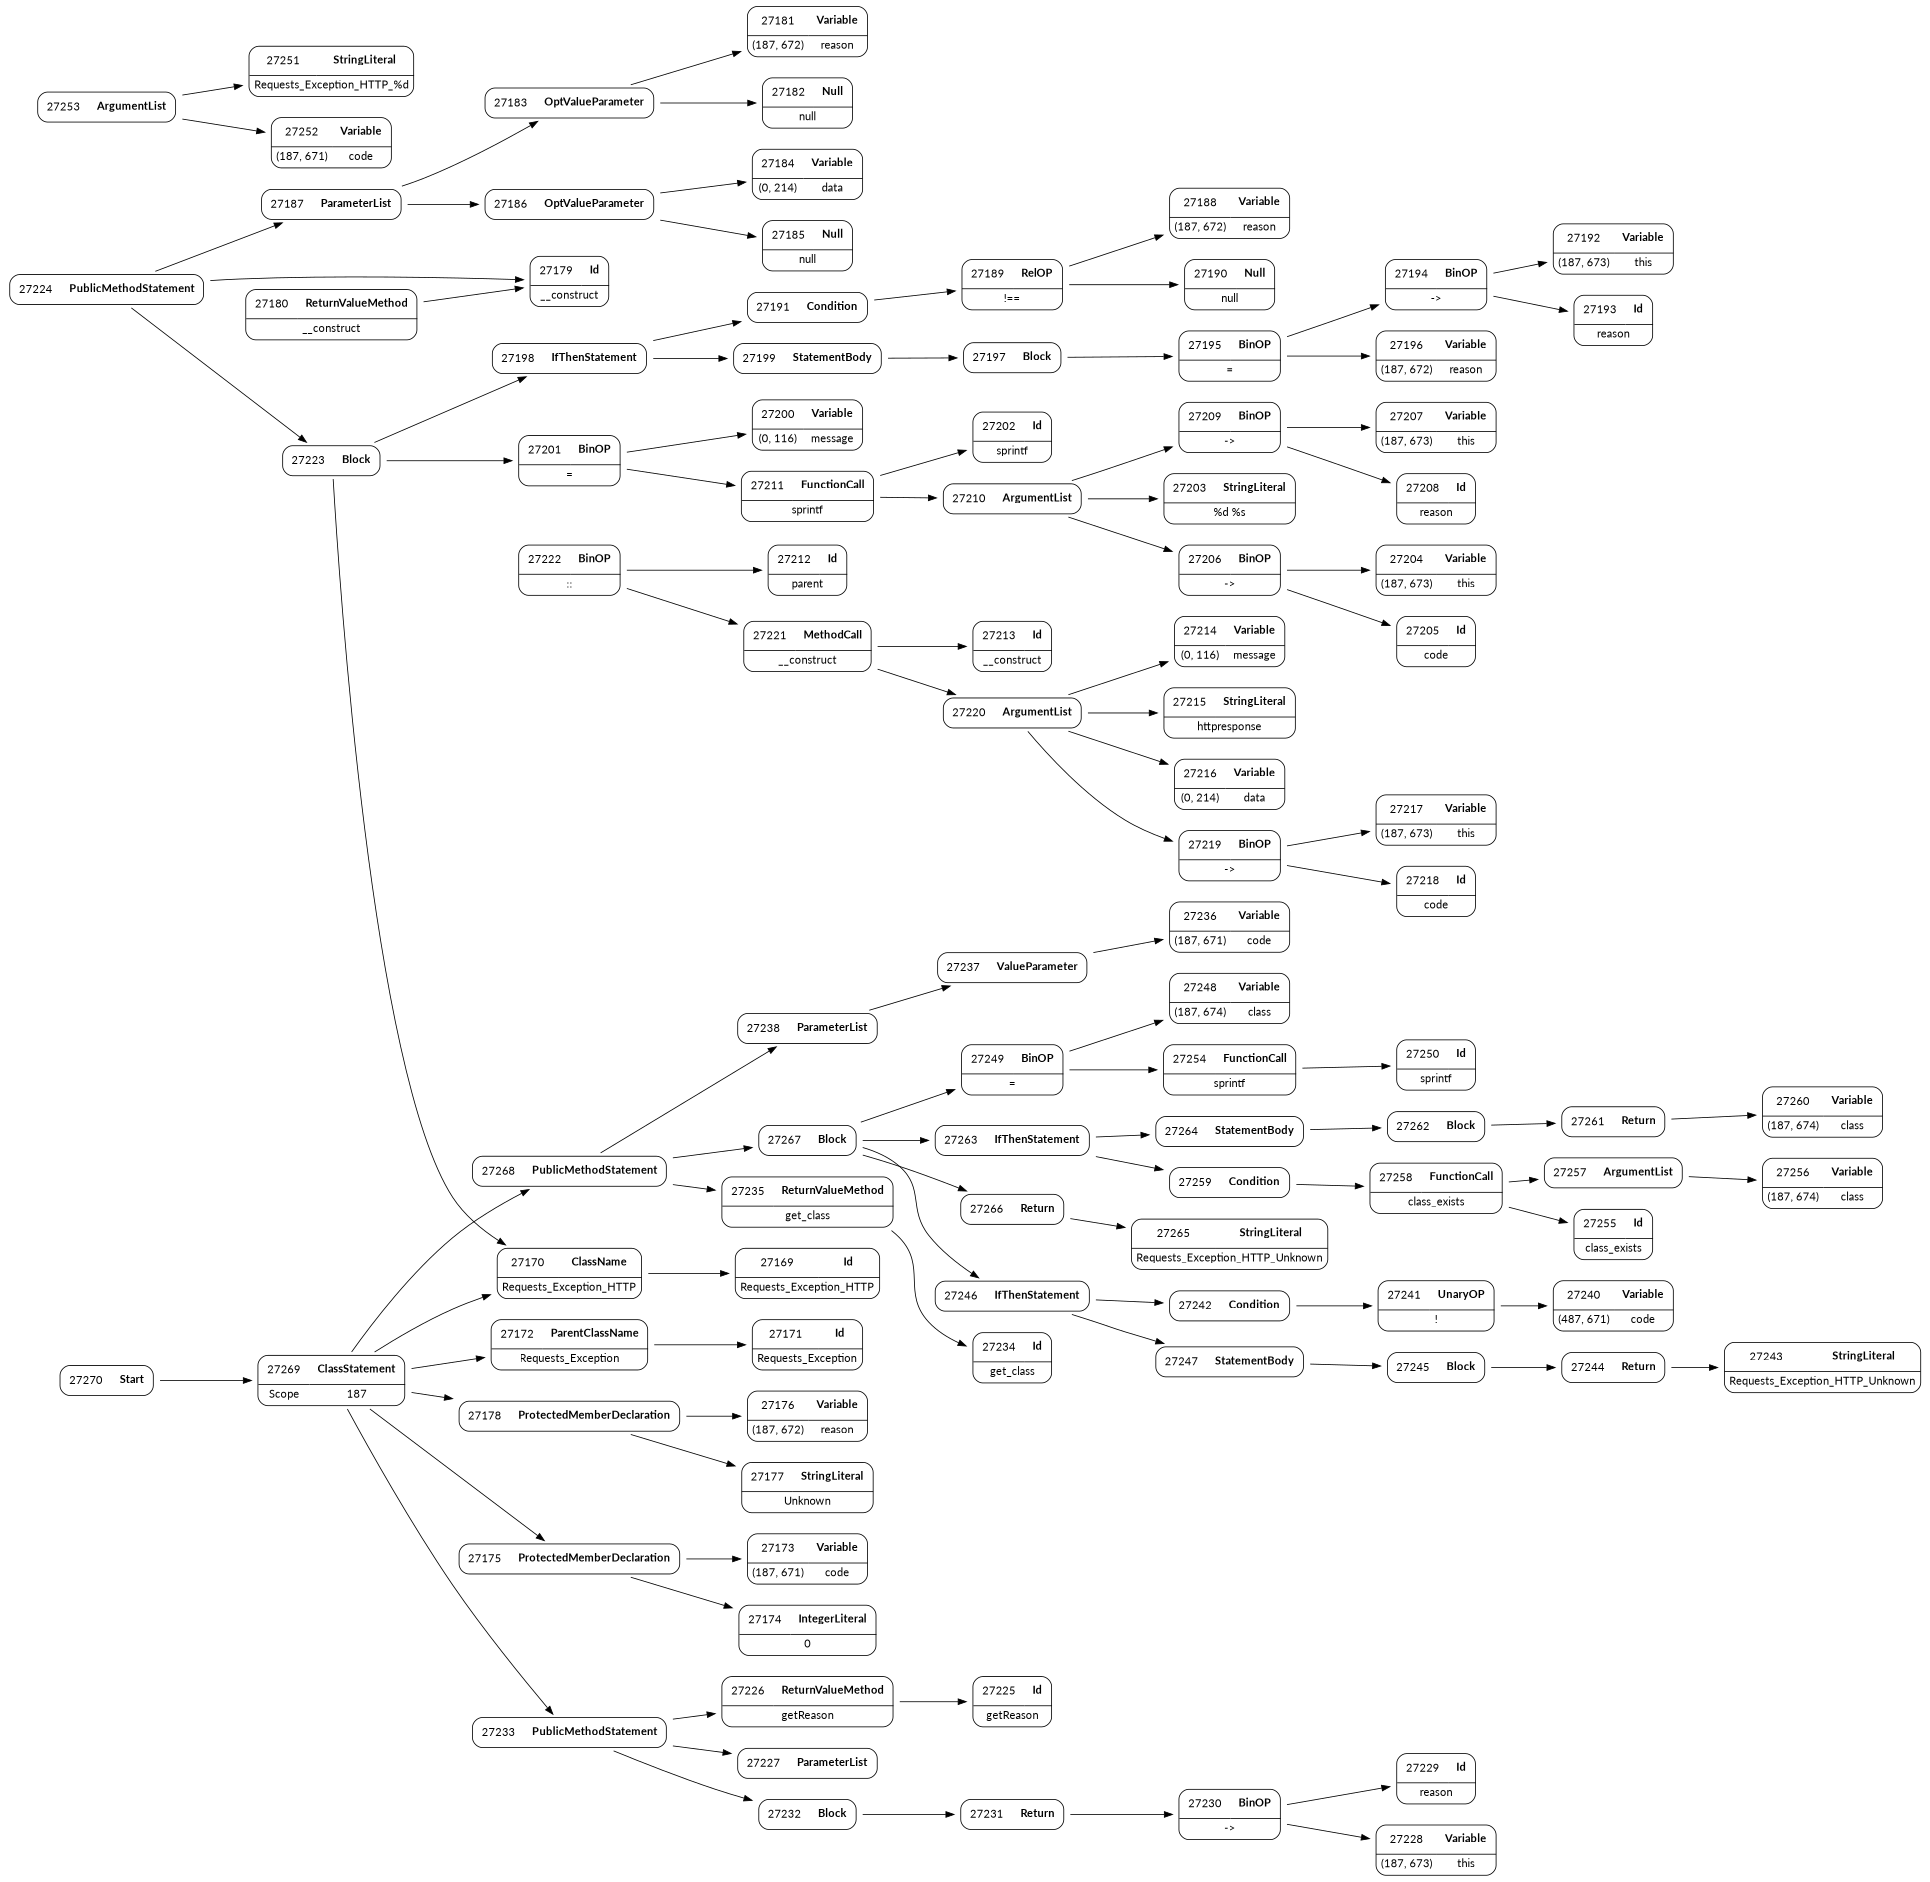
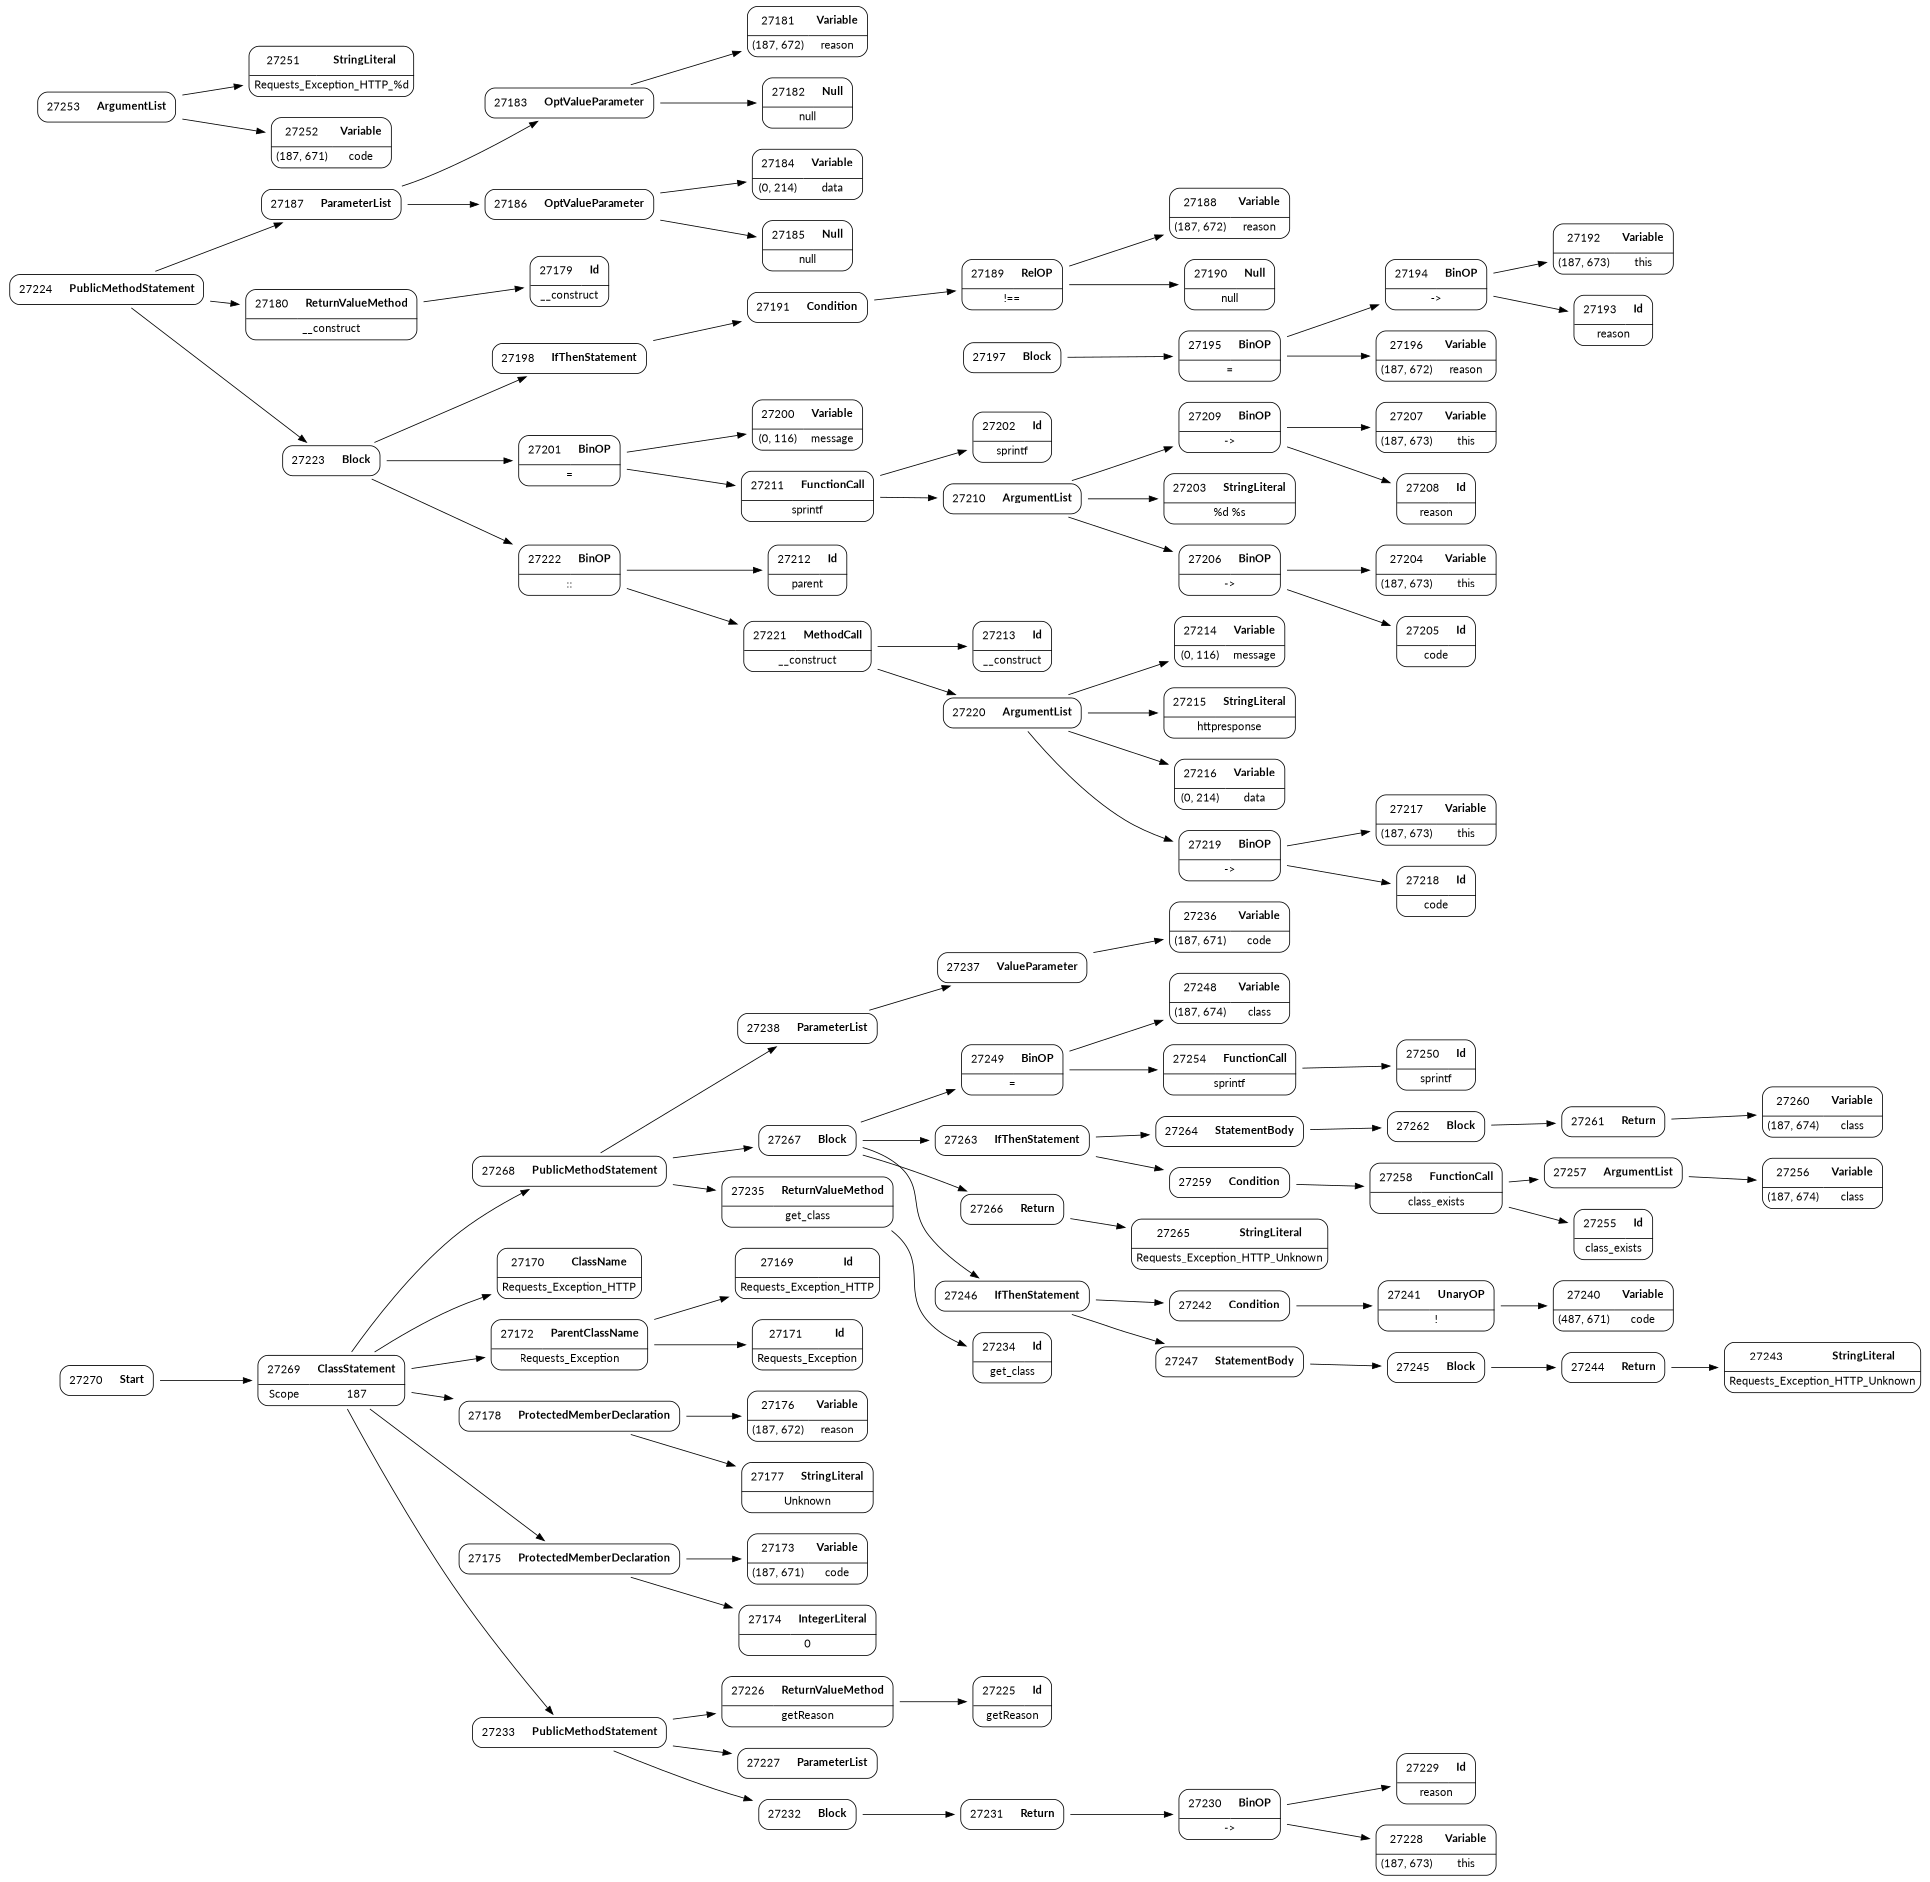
edge "27224" -> "27179": now "27224" -> "27180"
node "27199": removed
edge "27223" -> "27170": now "27223" -> "27222"
edge "27170" -> "27169": now "27172" -> "27169"
